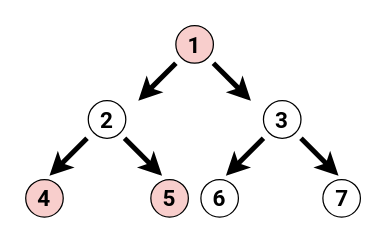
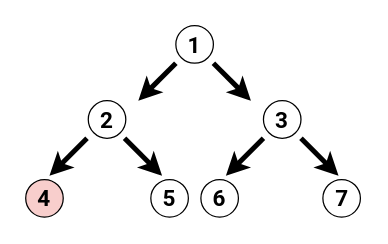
node "1": fillcolor #f8cecc -> #ffffff
node "5": fillcolor #f8cecc -> #ffffff
